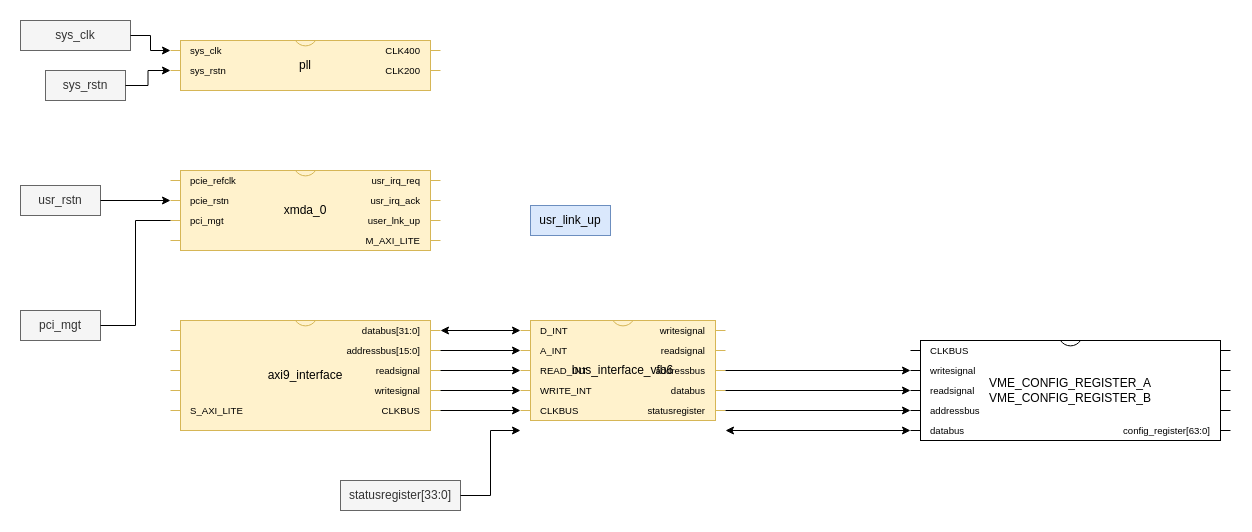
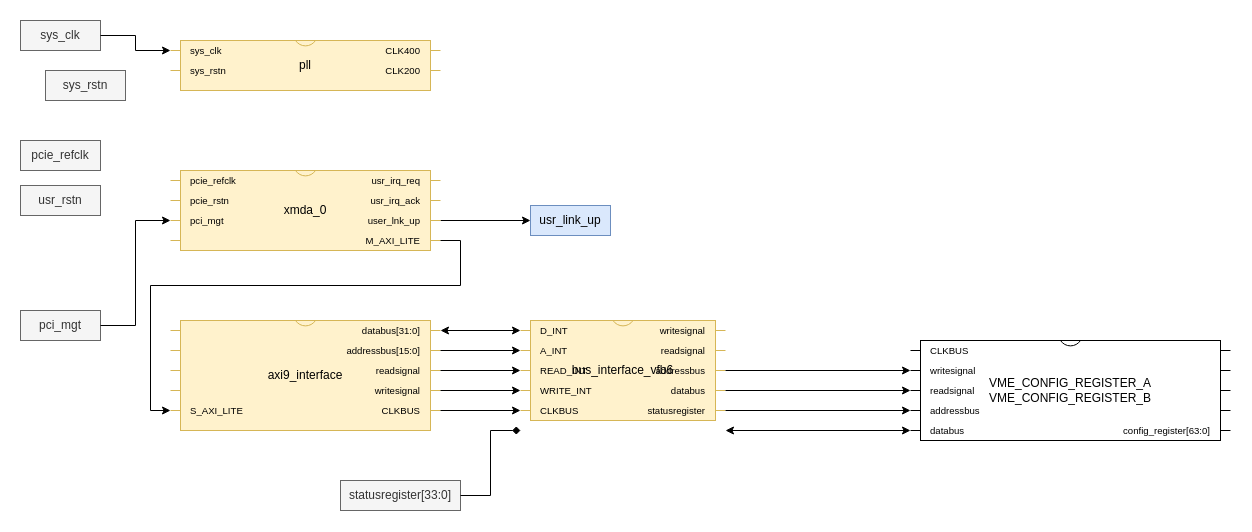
node "sys_clk": size 110x30 -> 80x30
edge "sys_rstn" -> "pll": removed
node "pcie_refclk": added
edge "usr_rstn" -> "xmda_0": removed
edge "xmda_0" -- "pci_mgt": arrowhead none -> classic
edge "xmda_0" -> "usr_link_up": added
edge "xmda_0" -> "axi9_interface": added
edge "statusregister[33:0]" -> "bus_interface_vfb6": arrowhead classic -> diamond
